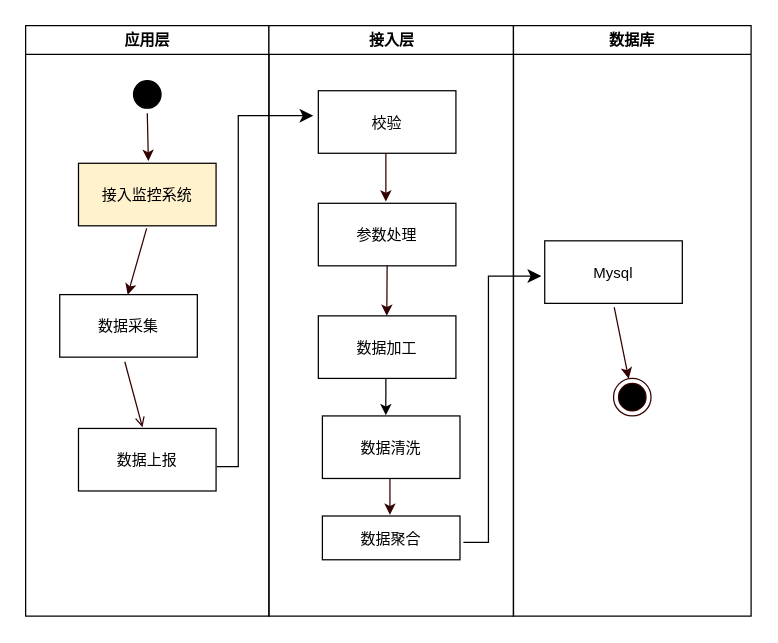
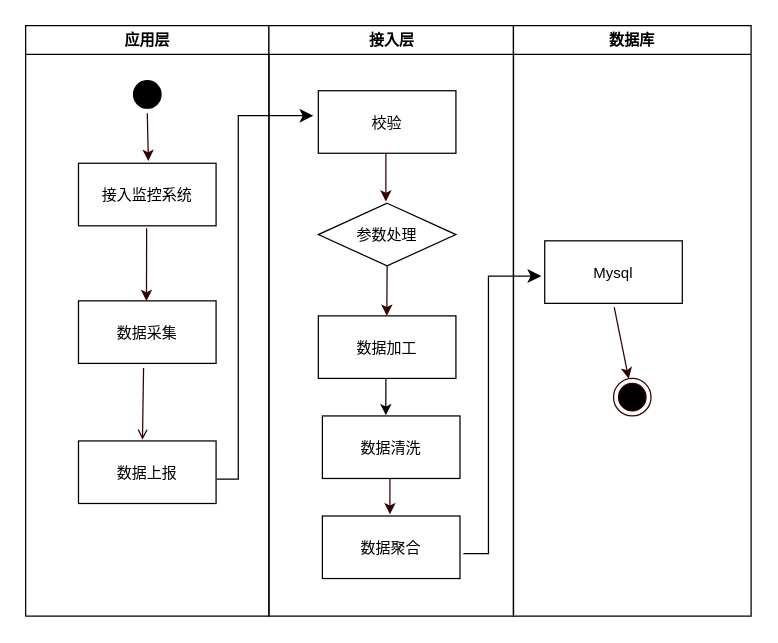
node "接入监控系统": fillcolor #fff2cc -> #ffffff
node "参数处理": shape rectangle -> diamond
node "数据采集": moved (128, 326) -> (147, 332)
node "数据上报": moved (147, 459) -> (147, 472)
node "数据聚合": size 138x44 -> 138x63
